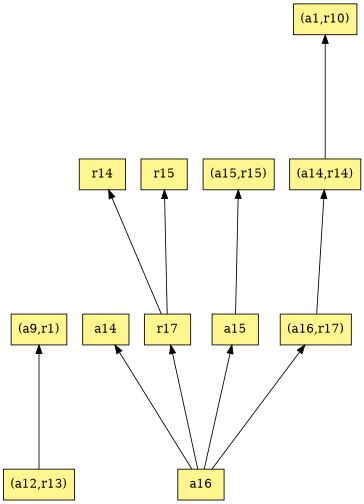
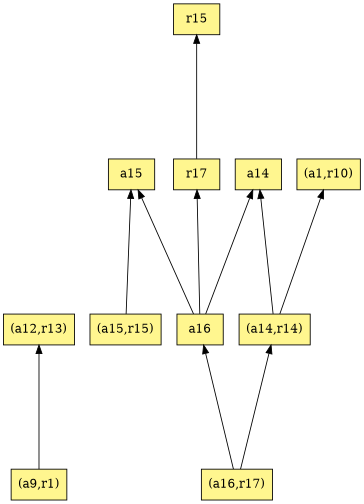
node "r14": removed
edge "a15" -> "(a15,r15)": reversed
edge "(a14,r14)" -> "a14": added
edge "(a12,r13)" -> "(a9,r1)": reversed
edge "a16" -> "(a16,r17)": reversed
